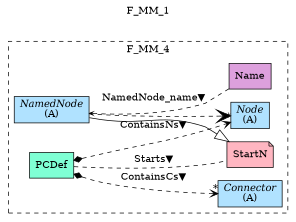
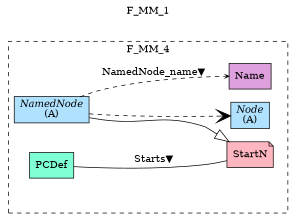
edge "Name" -> "NamedNode": reversed
edge "Node" -- "PCDef": removed, label "ContainsNs▼"
edge "StartN" -- "PCDef": style dashed -> solid
node "Connector": removed
